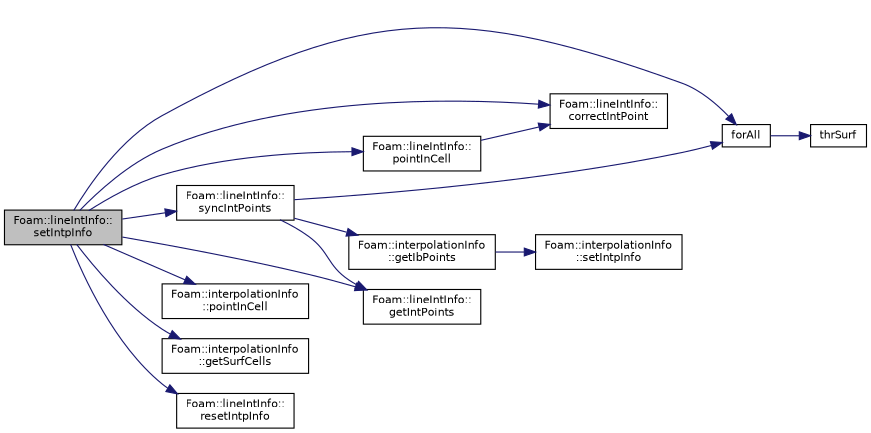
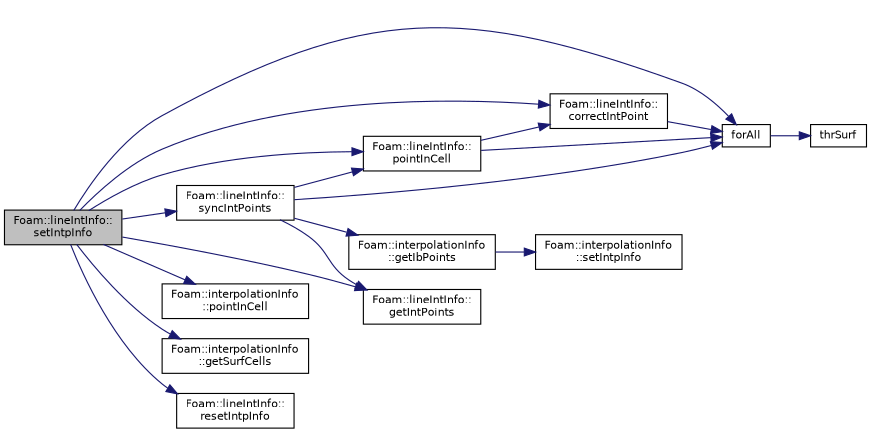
edge "Foam::lineIntInfo:: correctIntPoint" -> "forAll": added
edge "Foam::lineIntInfo:: pointInCell" -> "forAll": added
edge "Foam::lineIntInfo:: syncIntPoints" -> "Foam::lineIntInfo:: pointInCell": added
